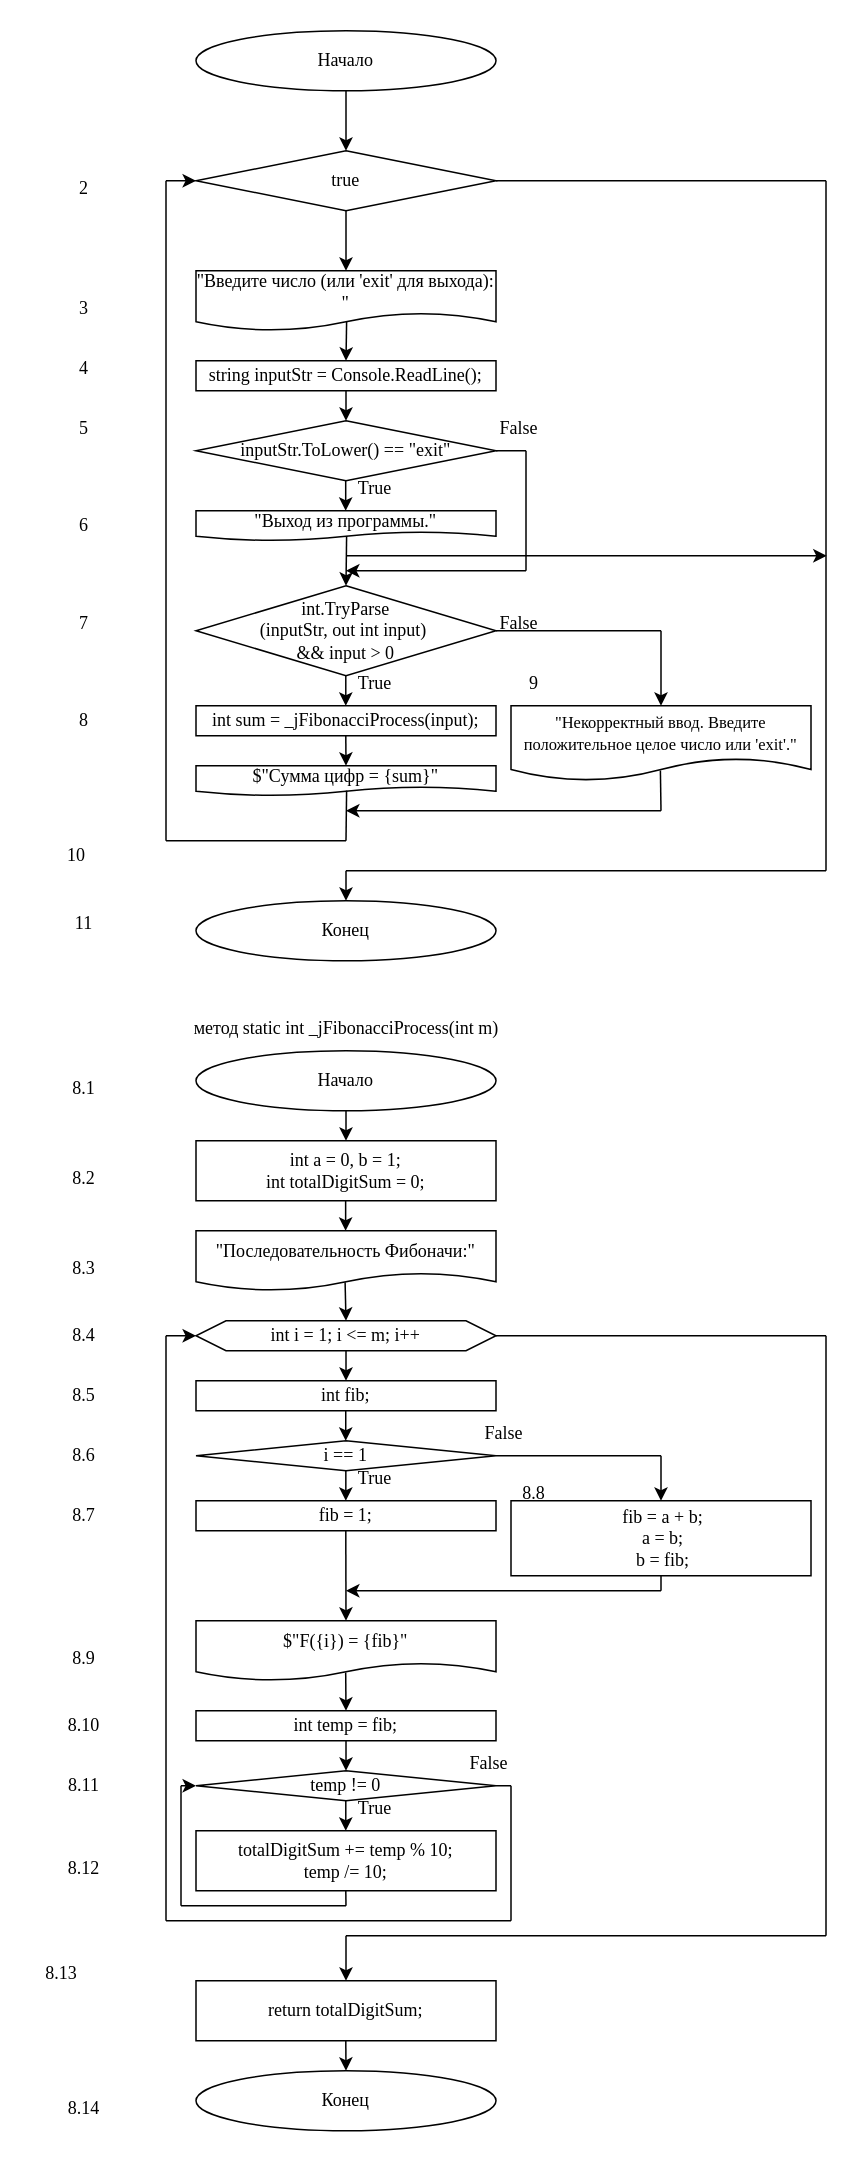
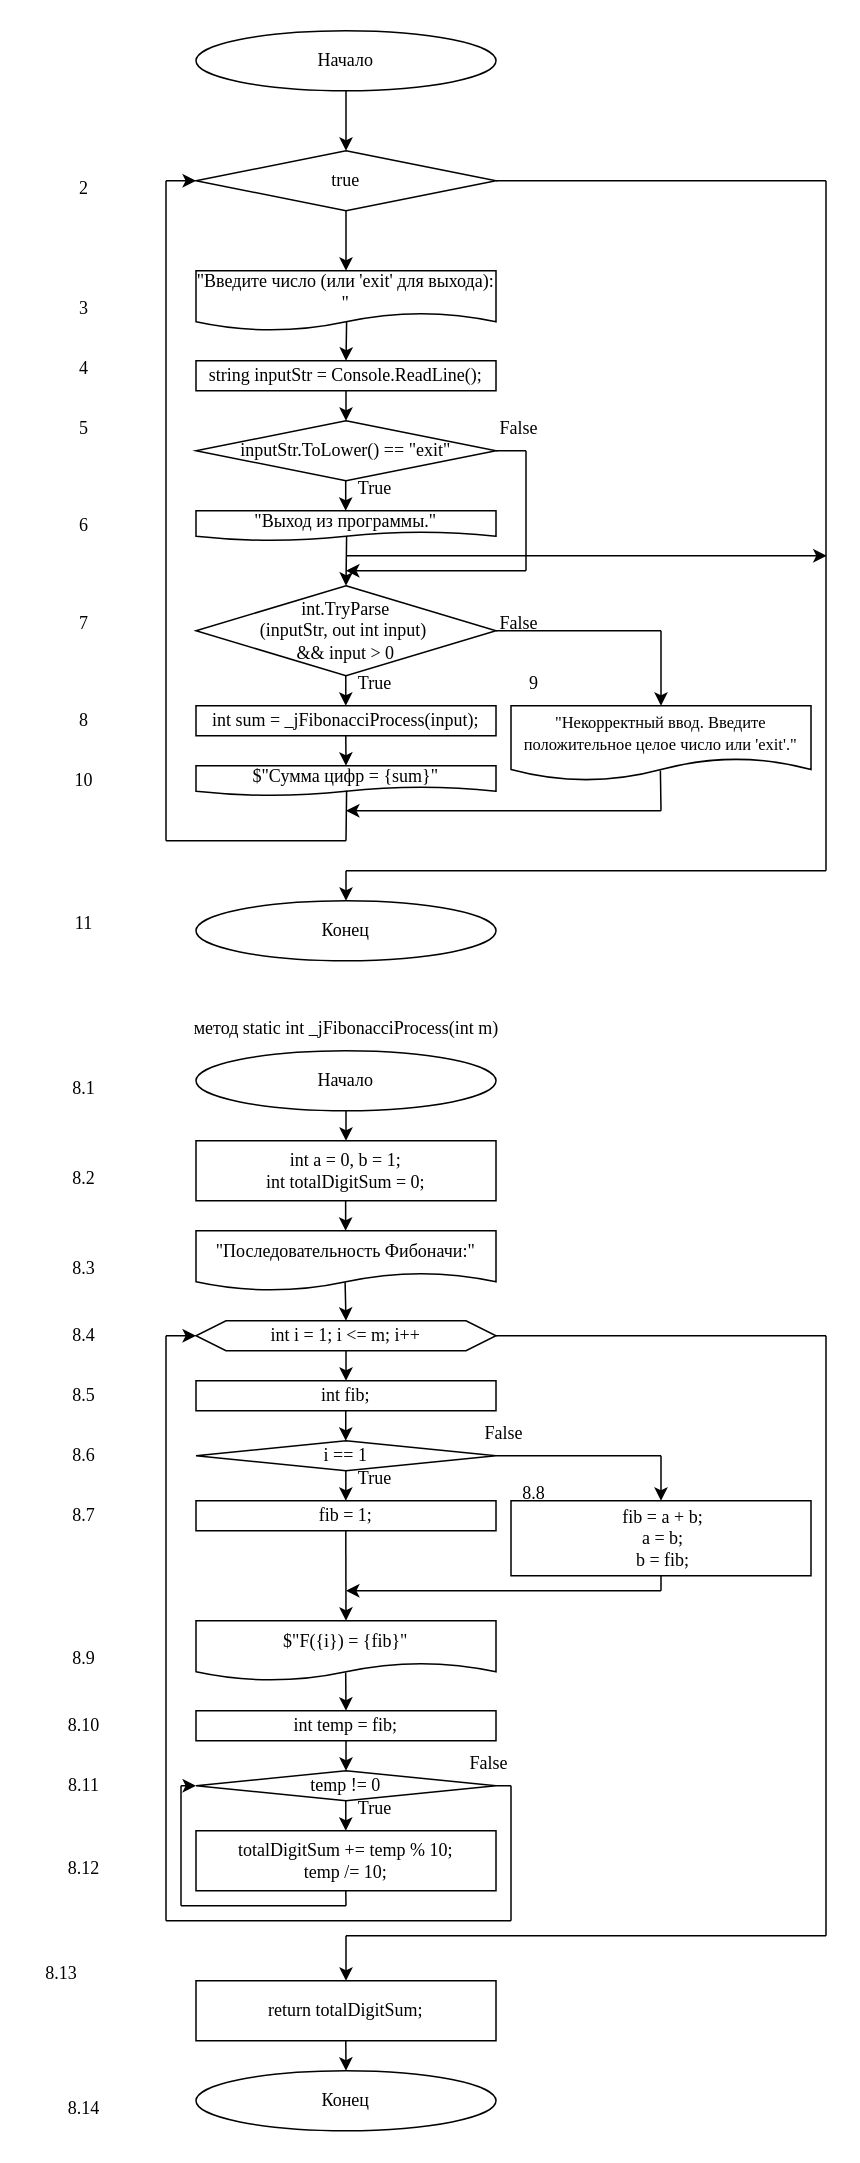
node "10": moved (76, 856) -> (83, 781)
